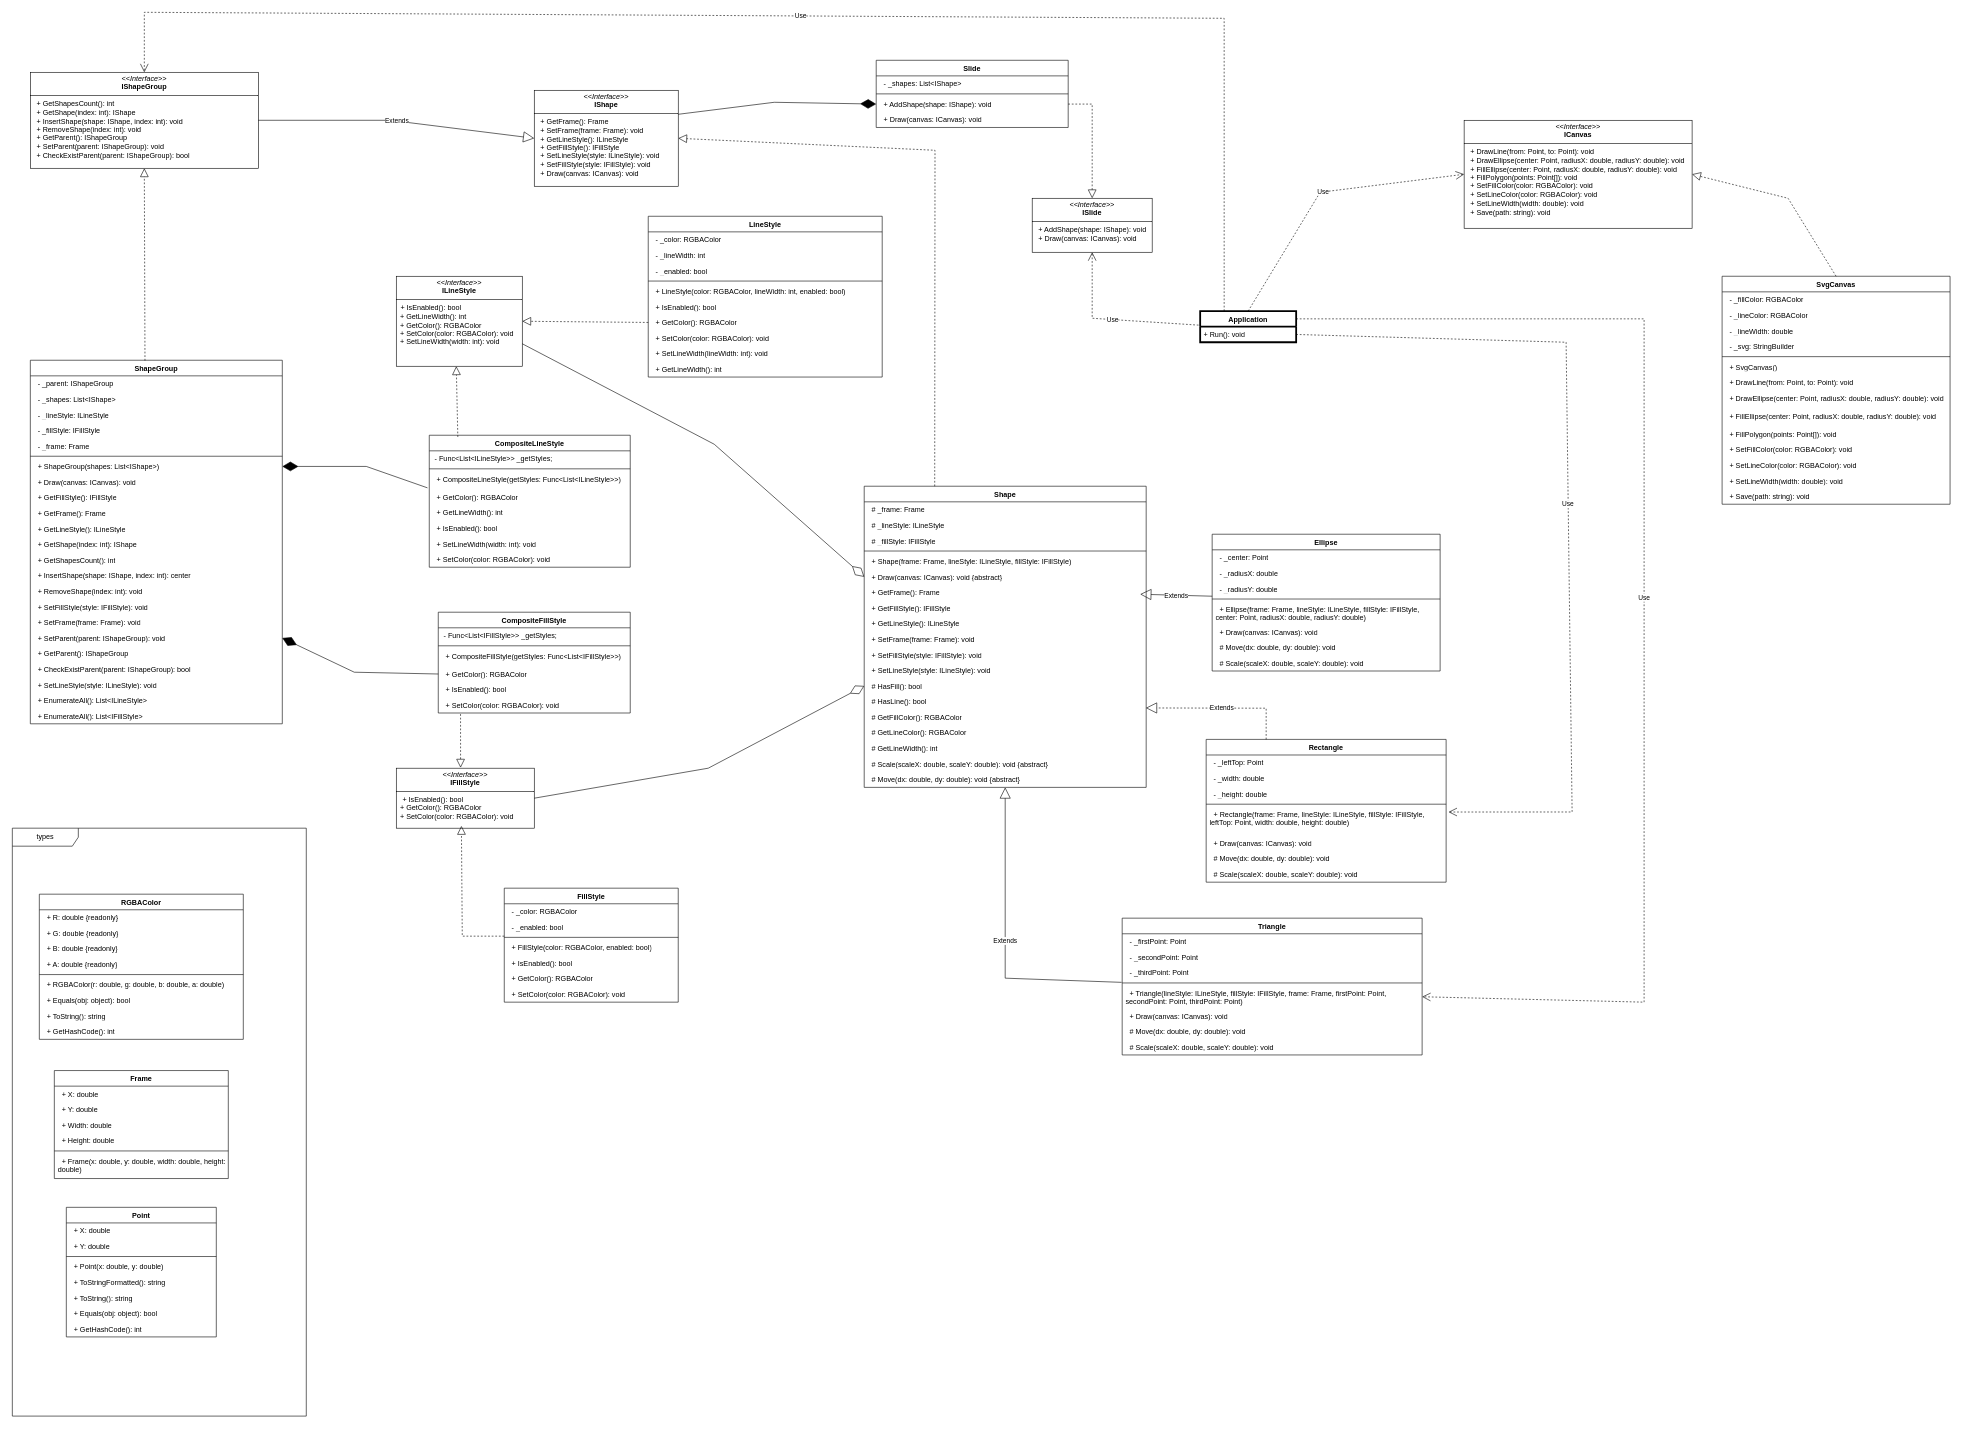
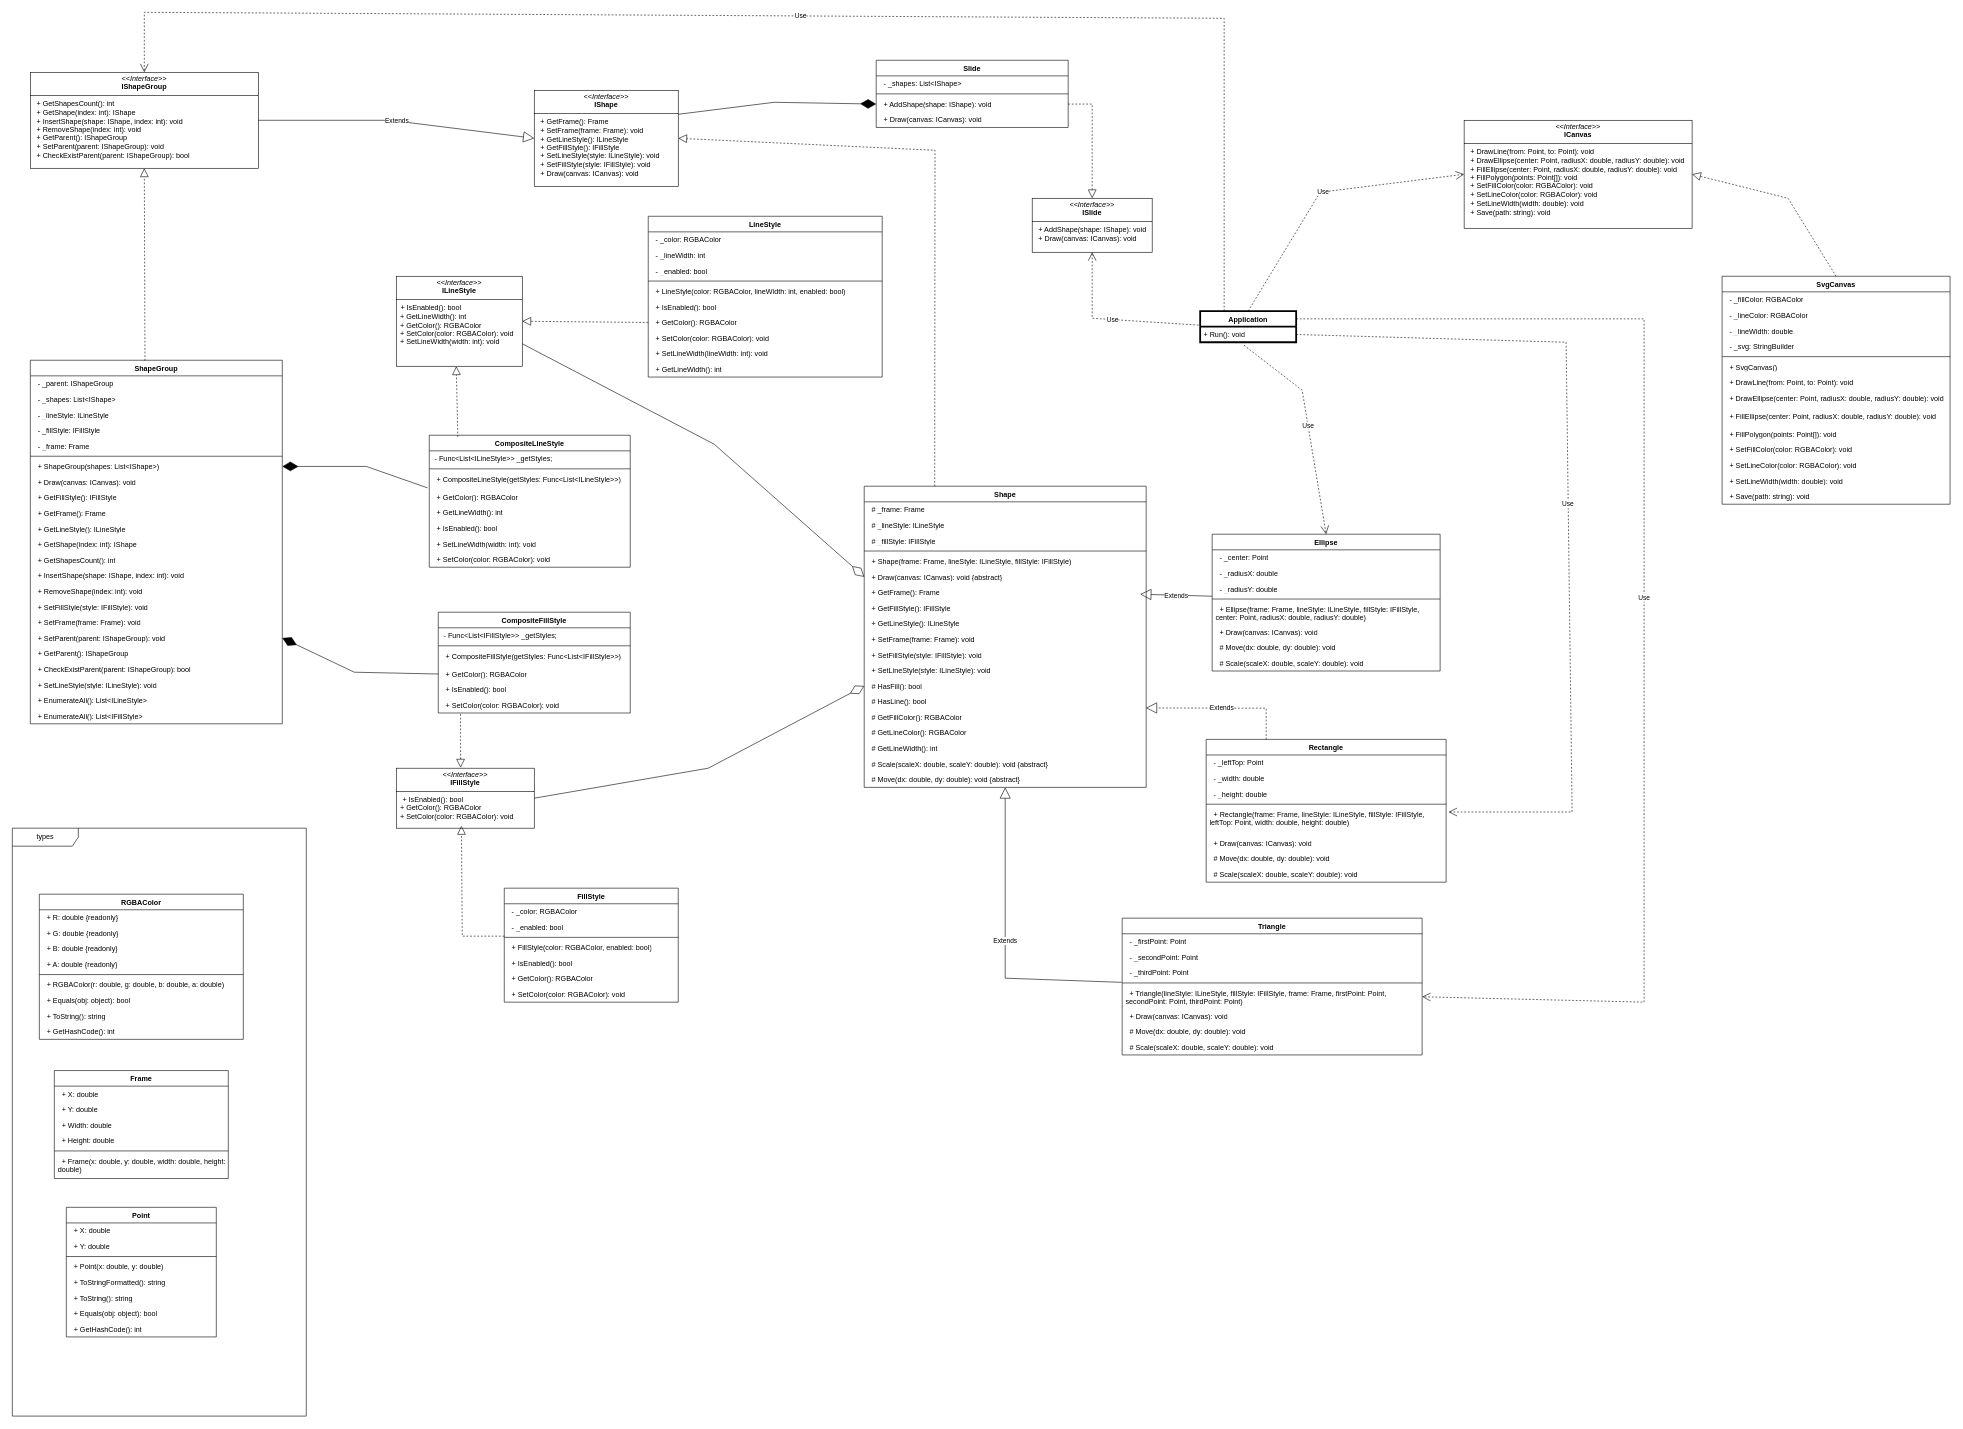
edge "+ Run(): void" -> "Ellipse": added, label "Use"
node "+ InsertShape(shape: IShape, index: int): center": label "+ InsertShape(shape: IShape, index: int): center" -> "+ InsertShape(shape: IShape, index: int): void"
